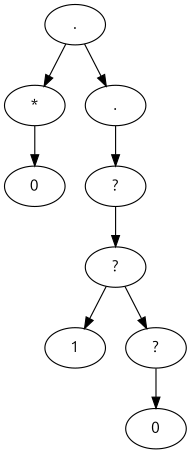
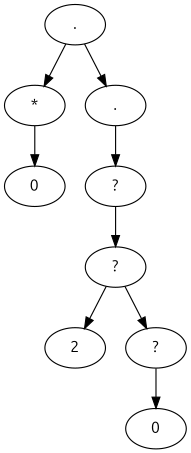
node "1": label "1" -> "2"
